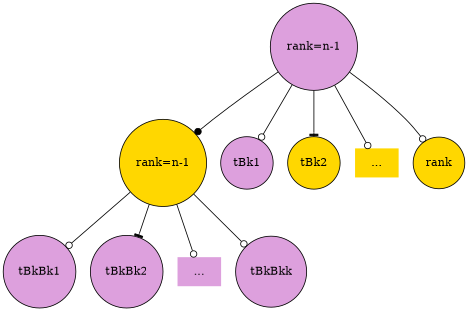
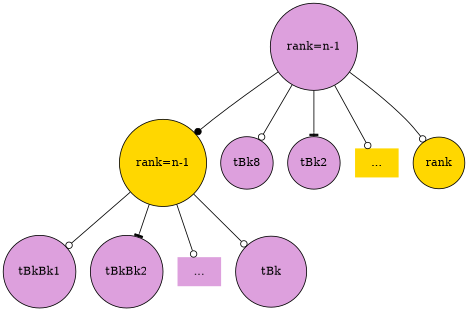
node "tBk1": label "tBk1" -> "tBk8"
node "tBk2": fillcolor gold -> plum
node "tBkBkk": label "tBkBkk" -> "tBk"
